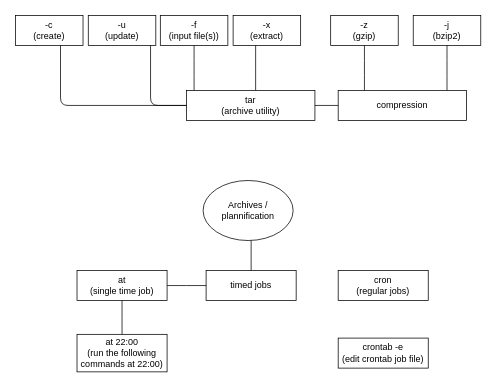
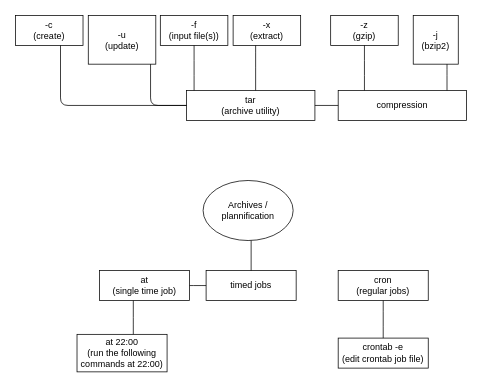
node "-u (update)": size 68x30 -> 68x49
node "-j (bzip2)": size 68x30 -> 45x49
node "at (single time job)": moved (122, 285) -> (144, 285)
edge "cron (regular jobs)" -- "crontab -e (edit crontab job file)": added
